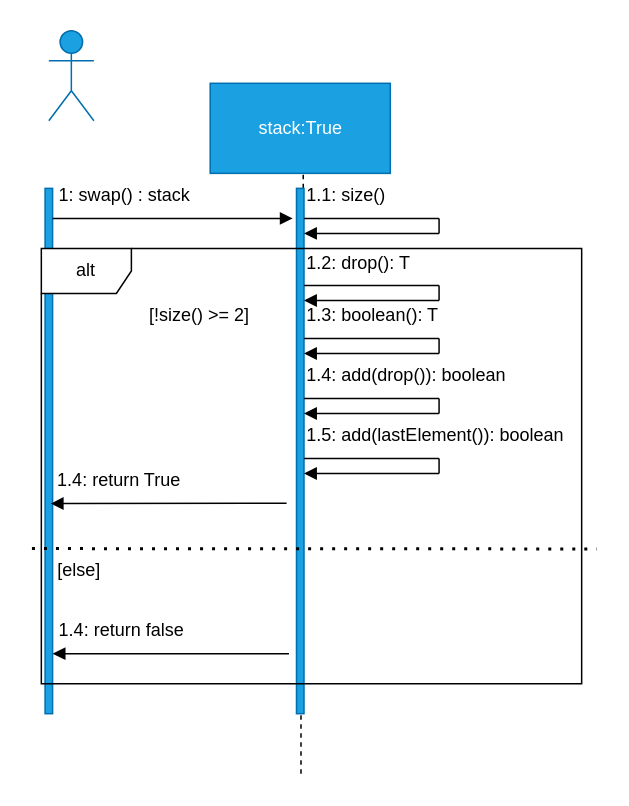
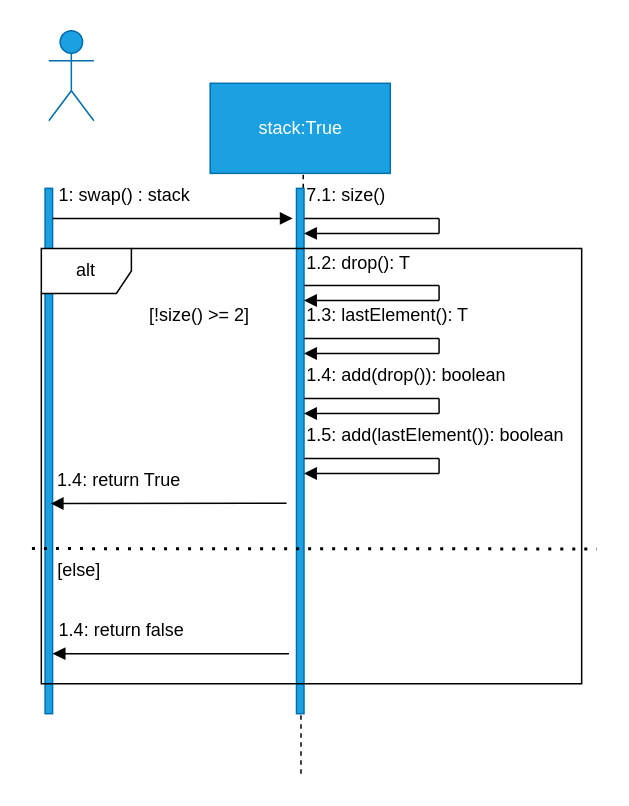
node "1.1: size()": label "1.1: size()" -> "7.1: size()"
node "1.3: boolean(): T": label "1.3: boolean(): T" -> "1.3: lastElement(): T"
